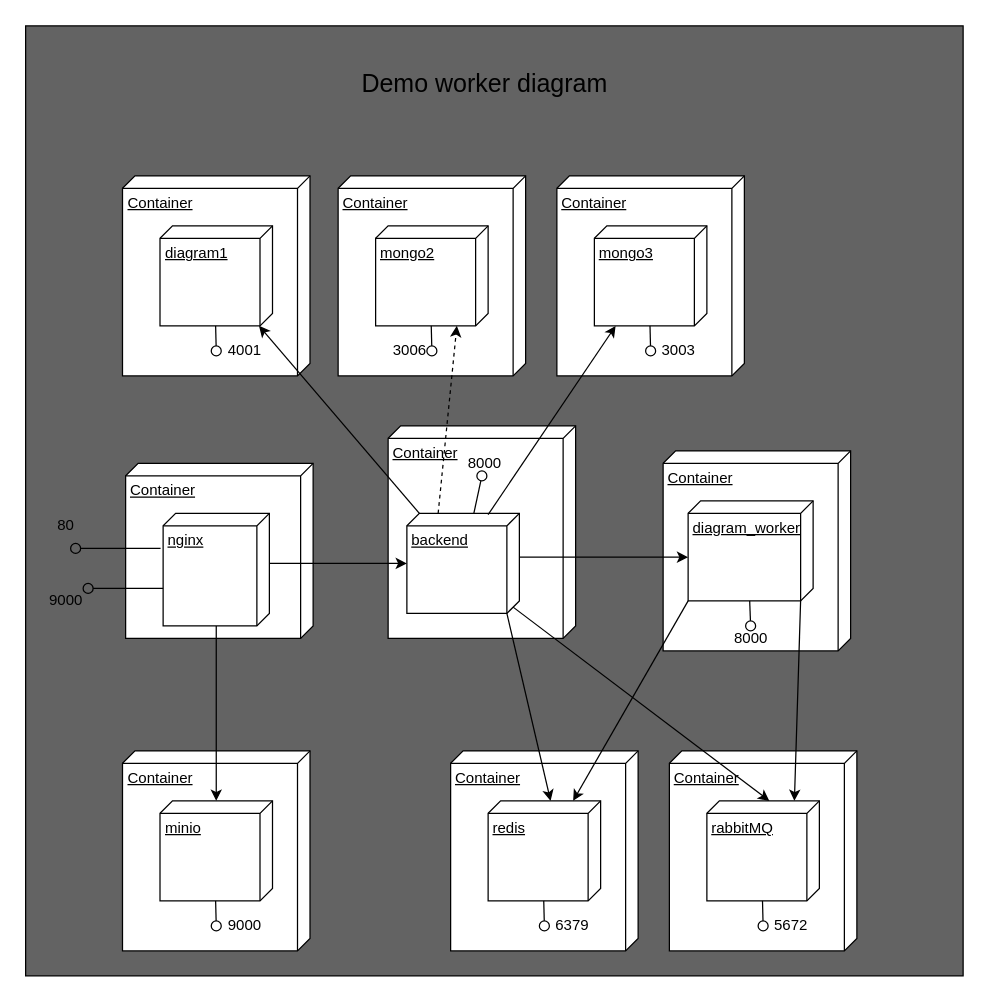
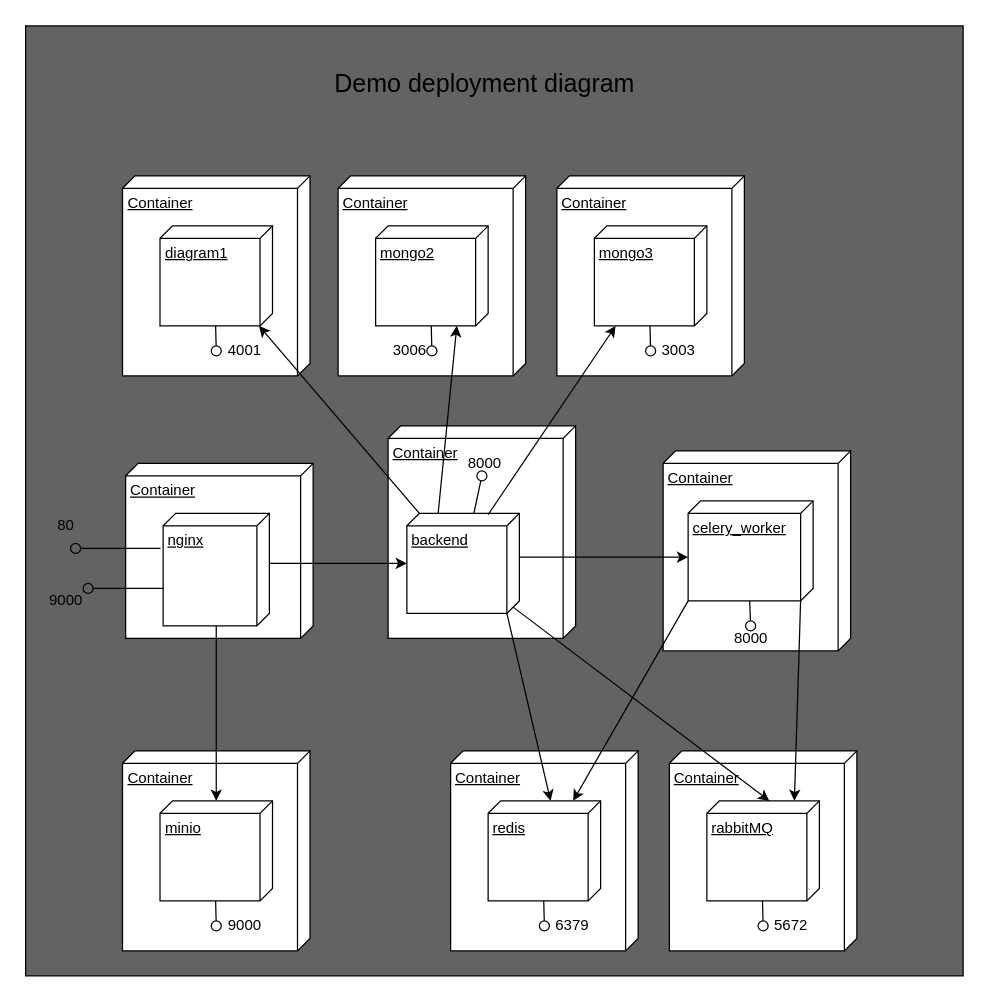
node "Demo worker diagram": label "Demo worker diagram" -> "Demo deployment diagram"
edge "backend" -> "mongo2": style dashed -> solid
node "diagram_worker": label "diagram_worker" -> "celery_worker"
